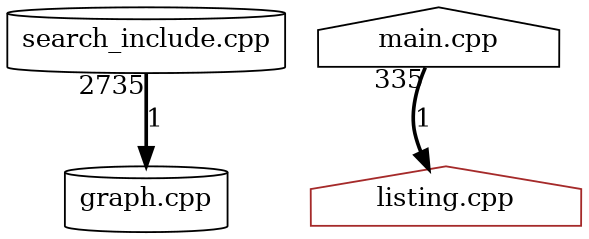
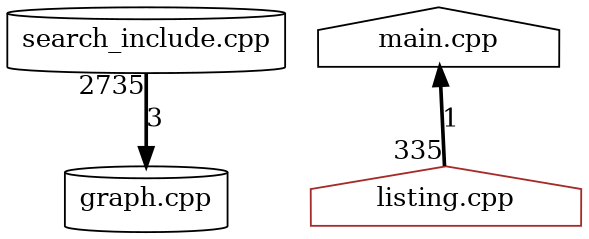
edge "main.cpp" -> "listing.cpp": reversed
edge "search_include.cpp" -> "graph.cpp": label "1" -> "3"
